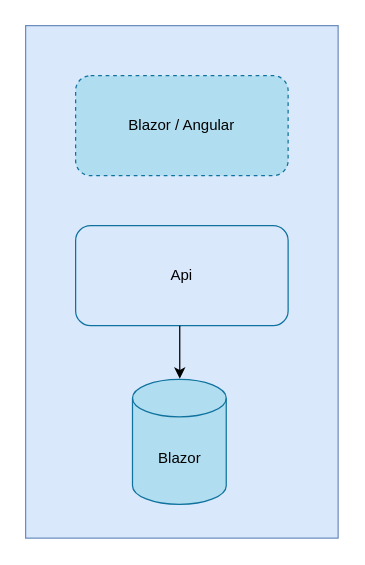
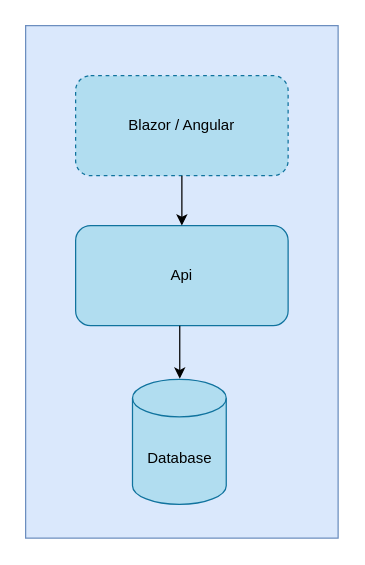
edge "Blazor / Angular" -> "Api": added
node "Api": fillcolor #dae8fc -> #b1ddf0
node "Blazor": label "Blazor" -> "Database"
